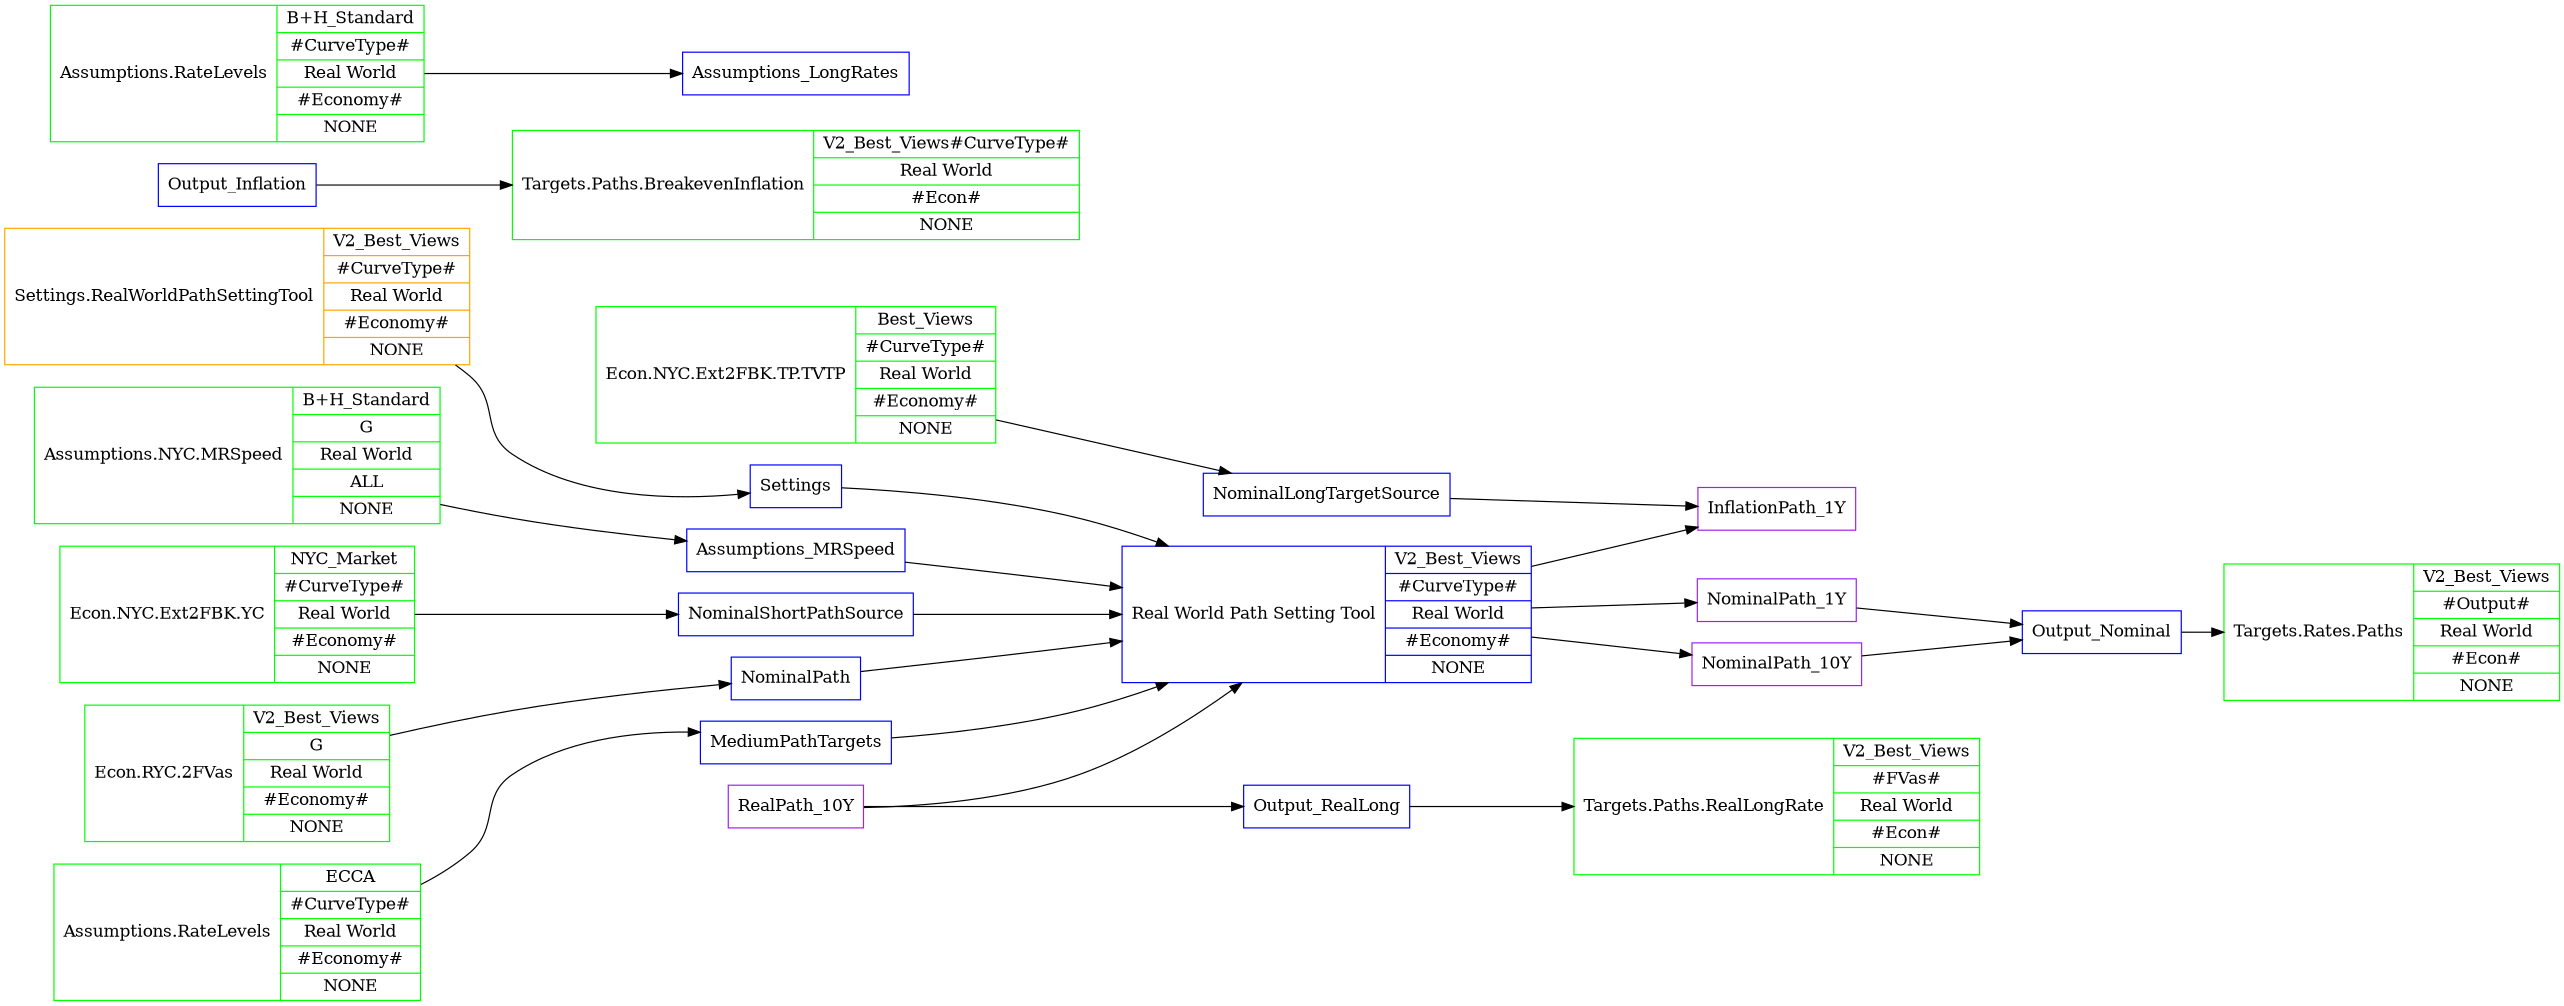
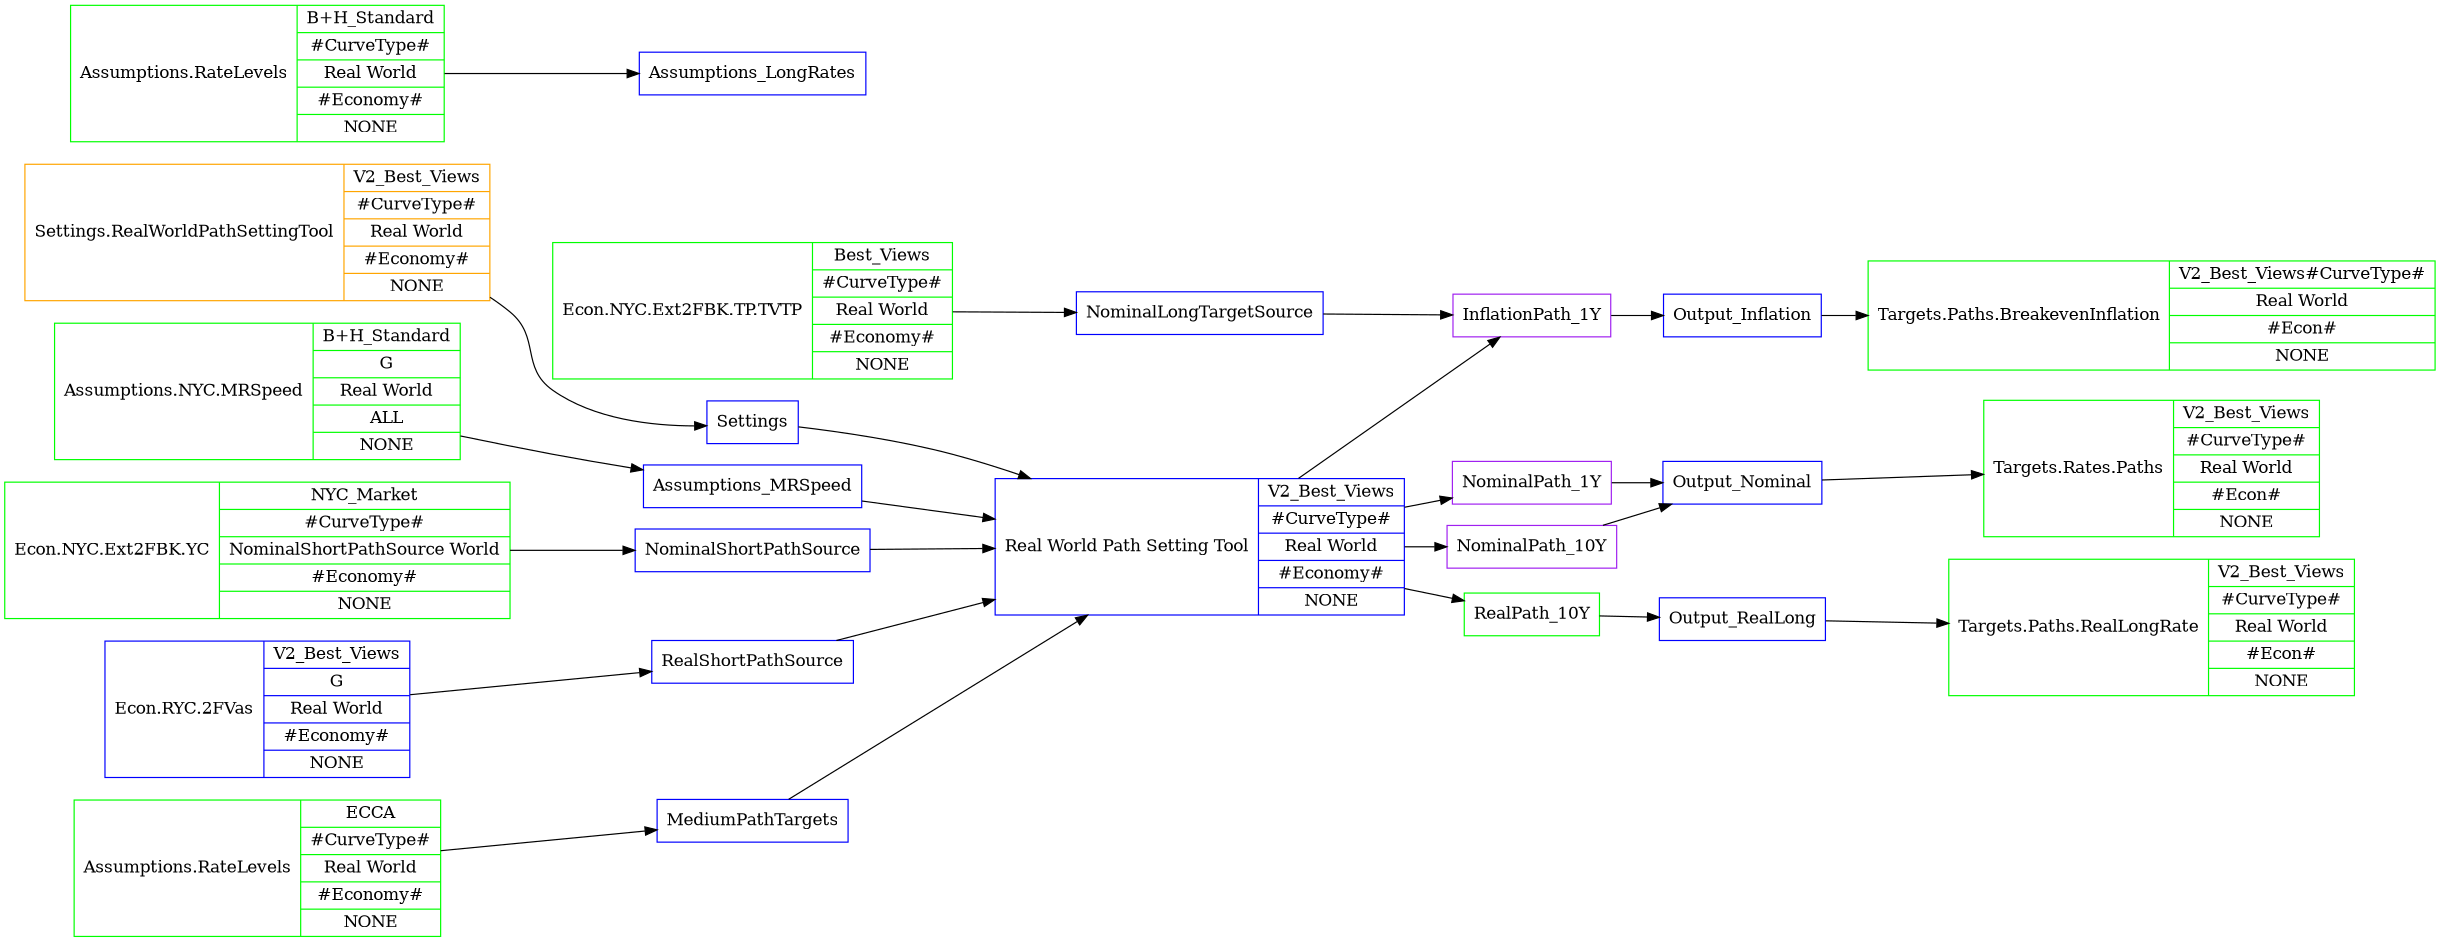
edge "InflationPath_1Y" -> "Output_Inflation": added
node "Targets.Rates.Paths": text "#Output#" -> "#CurveType#"
node "Econ.NYC.Ext2FBK.YC": text "Real World" -> "NominalShortPathSource World"
node "NominalPath": label "NominalPath" -> "RealShortPathSource"
node "Econ.RYC.2FVas": color green -> blue
node "Targets.Paths.RealLongRate": text "#FVas#" -> "#CurveType#"
edge "RealPath_10Y" -> "Real World Path Setting Tool": reversed
node "RealPath_10Y": color purple -> green
